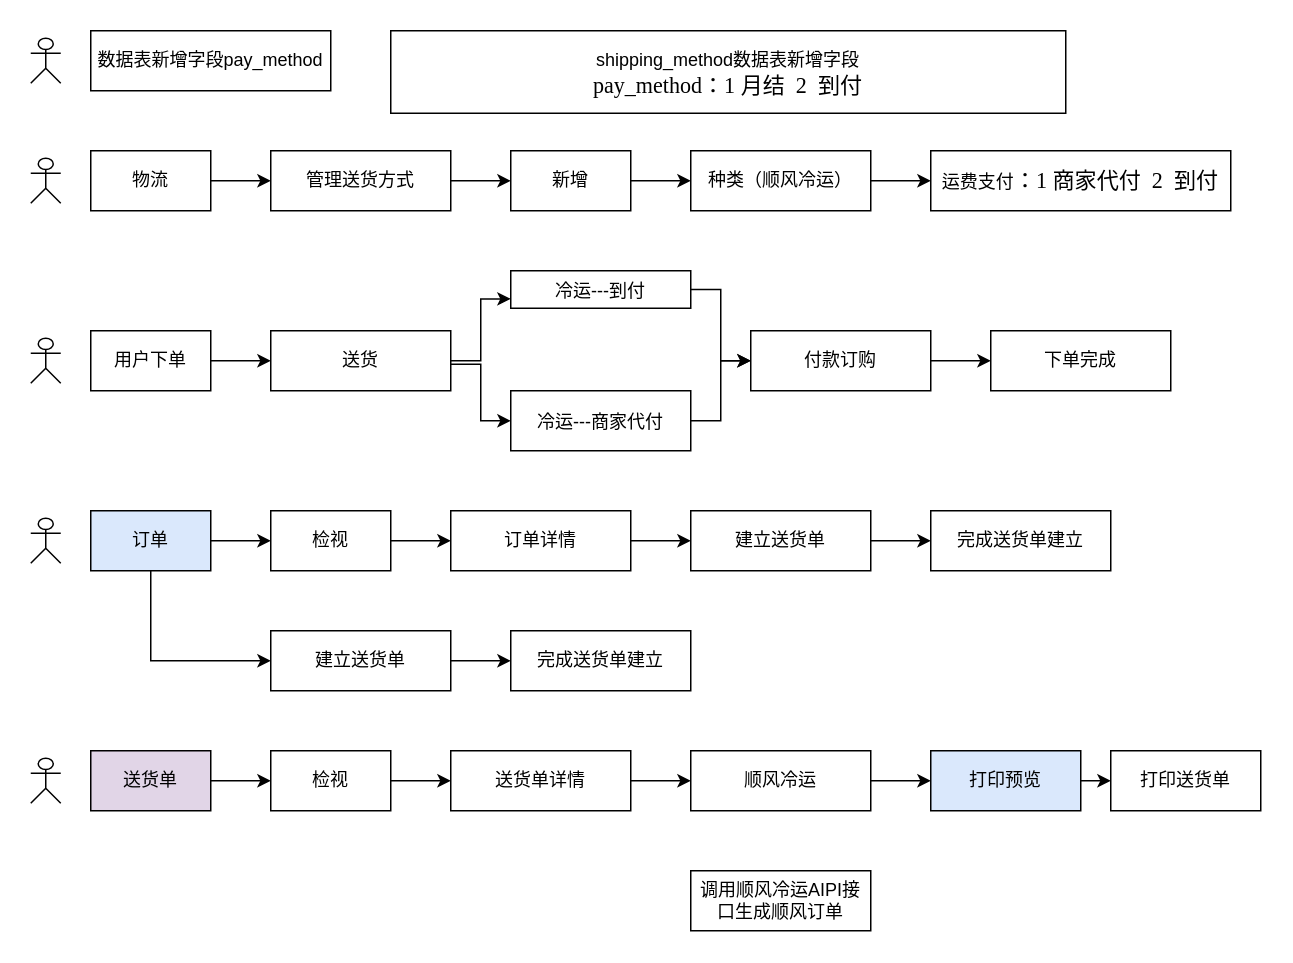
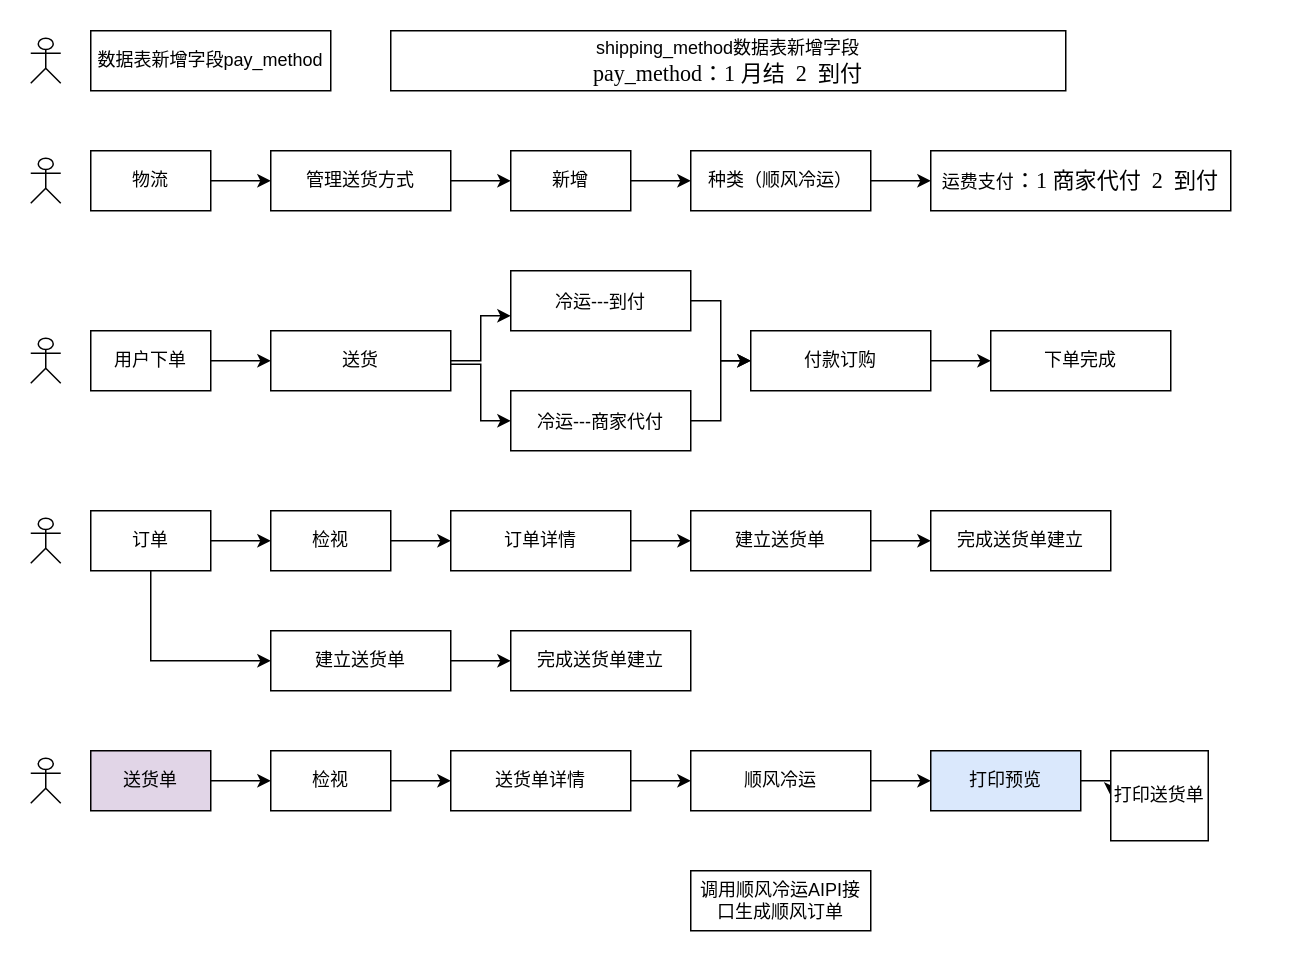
node "shipping_method数据表新增字段 pay_method：1 月结 2 到付": size 675x83 -> 675x60
node "冷运---到付": size 180x38 -> 180x60
node "订单": fillcolor #dae8fc -> #ffffff
node "打印送货单": size 150x60 -> 98x90
